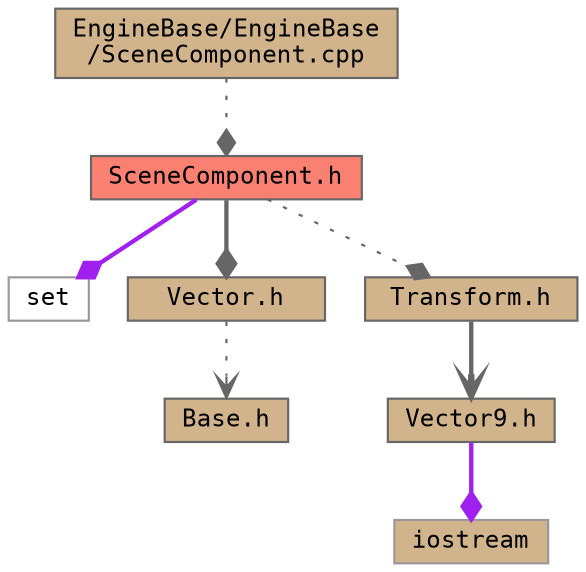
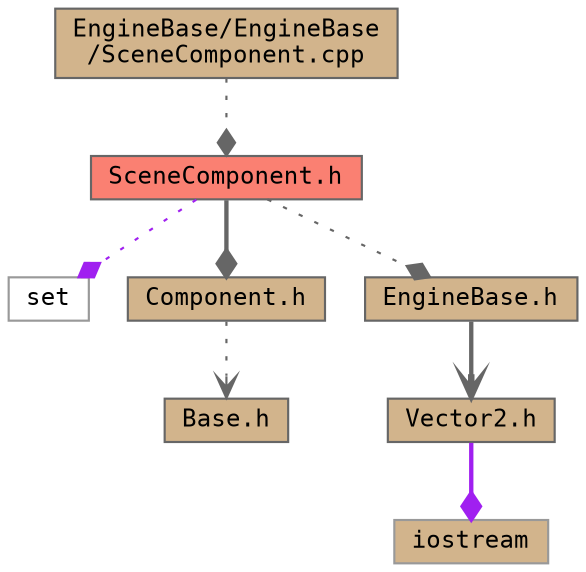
edge "SceneComponent.h" -> "set": style bold -> dotted
node "Vector.h": label "Vector.h" -> "Component.h"
node "Transform.h": label "Transform.h" -> "EngineBase.h"
node "Vector9.h": label "Vector9.h" -> "Vector2.h"
